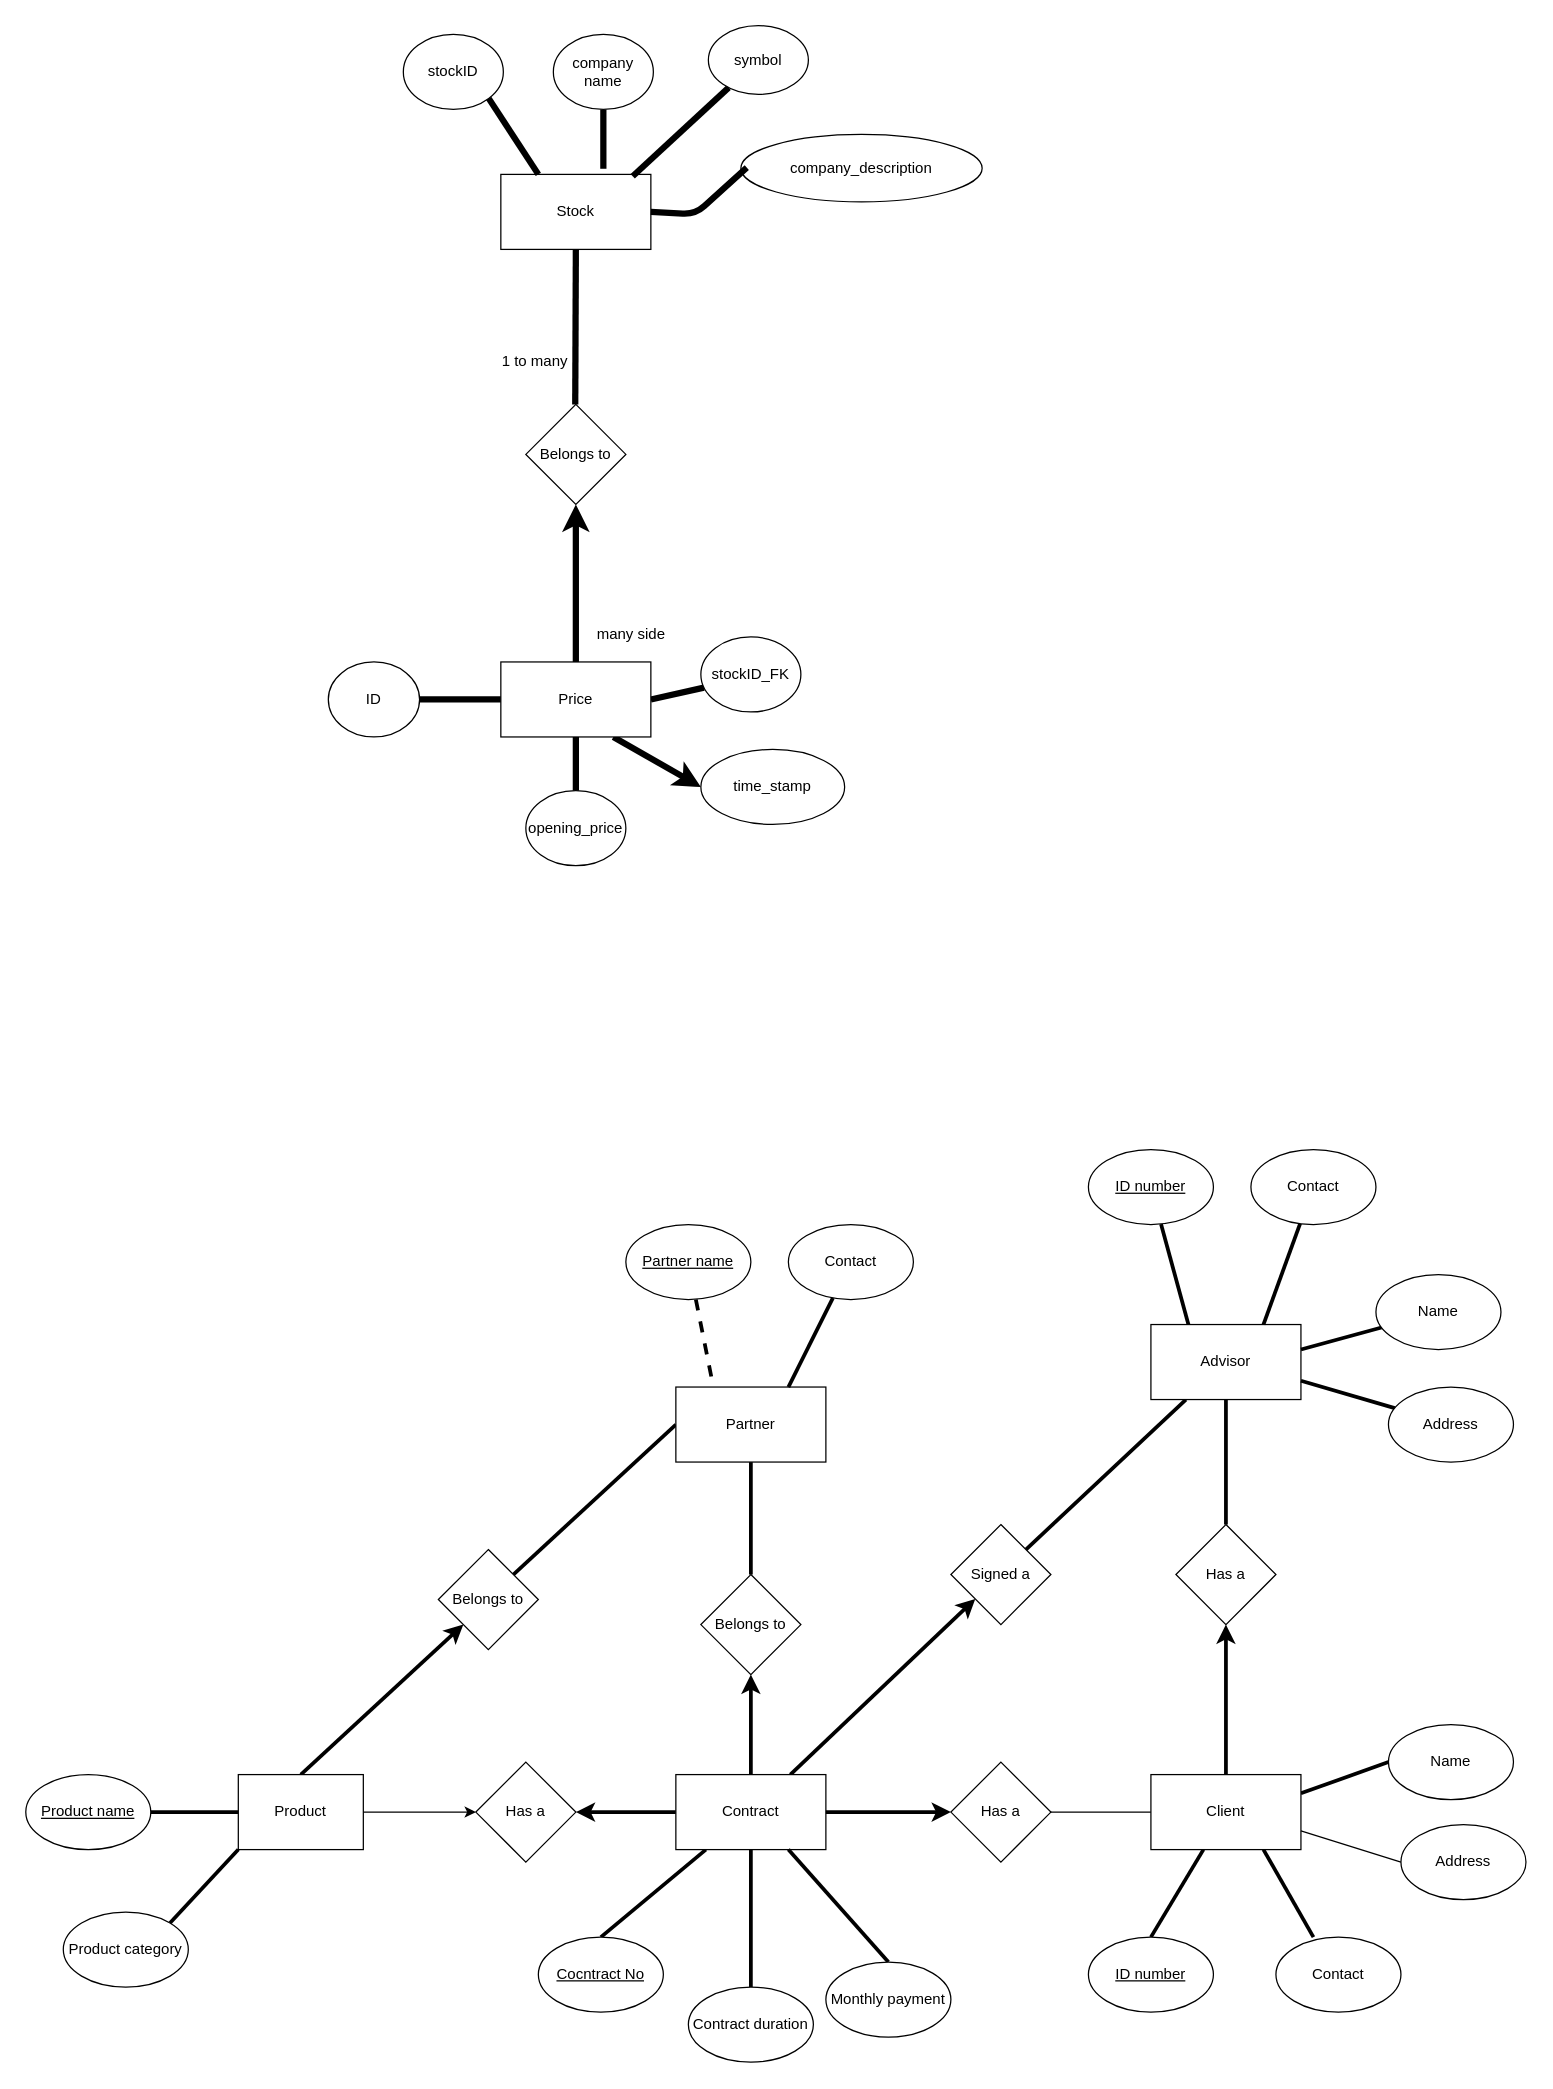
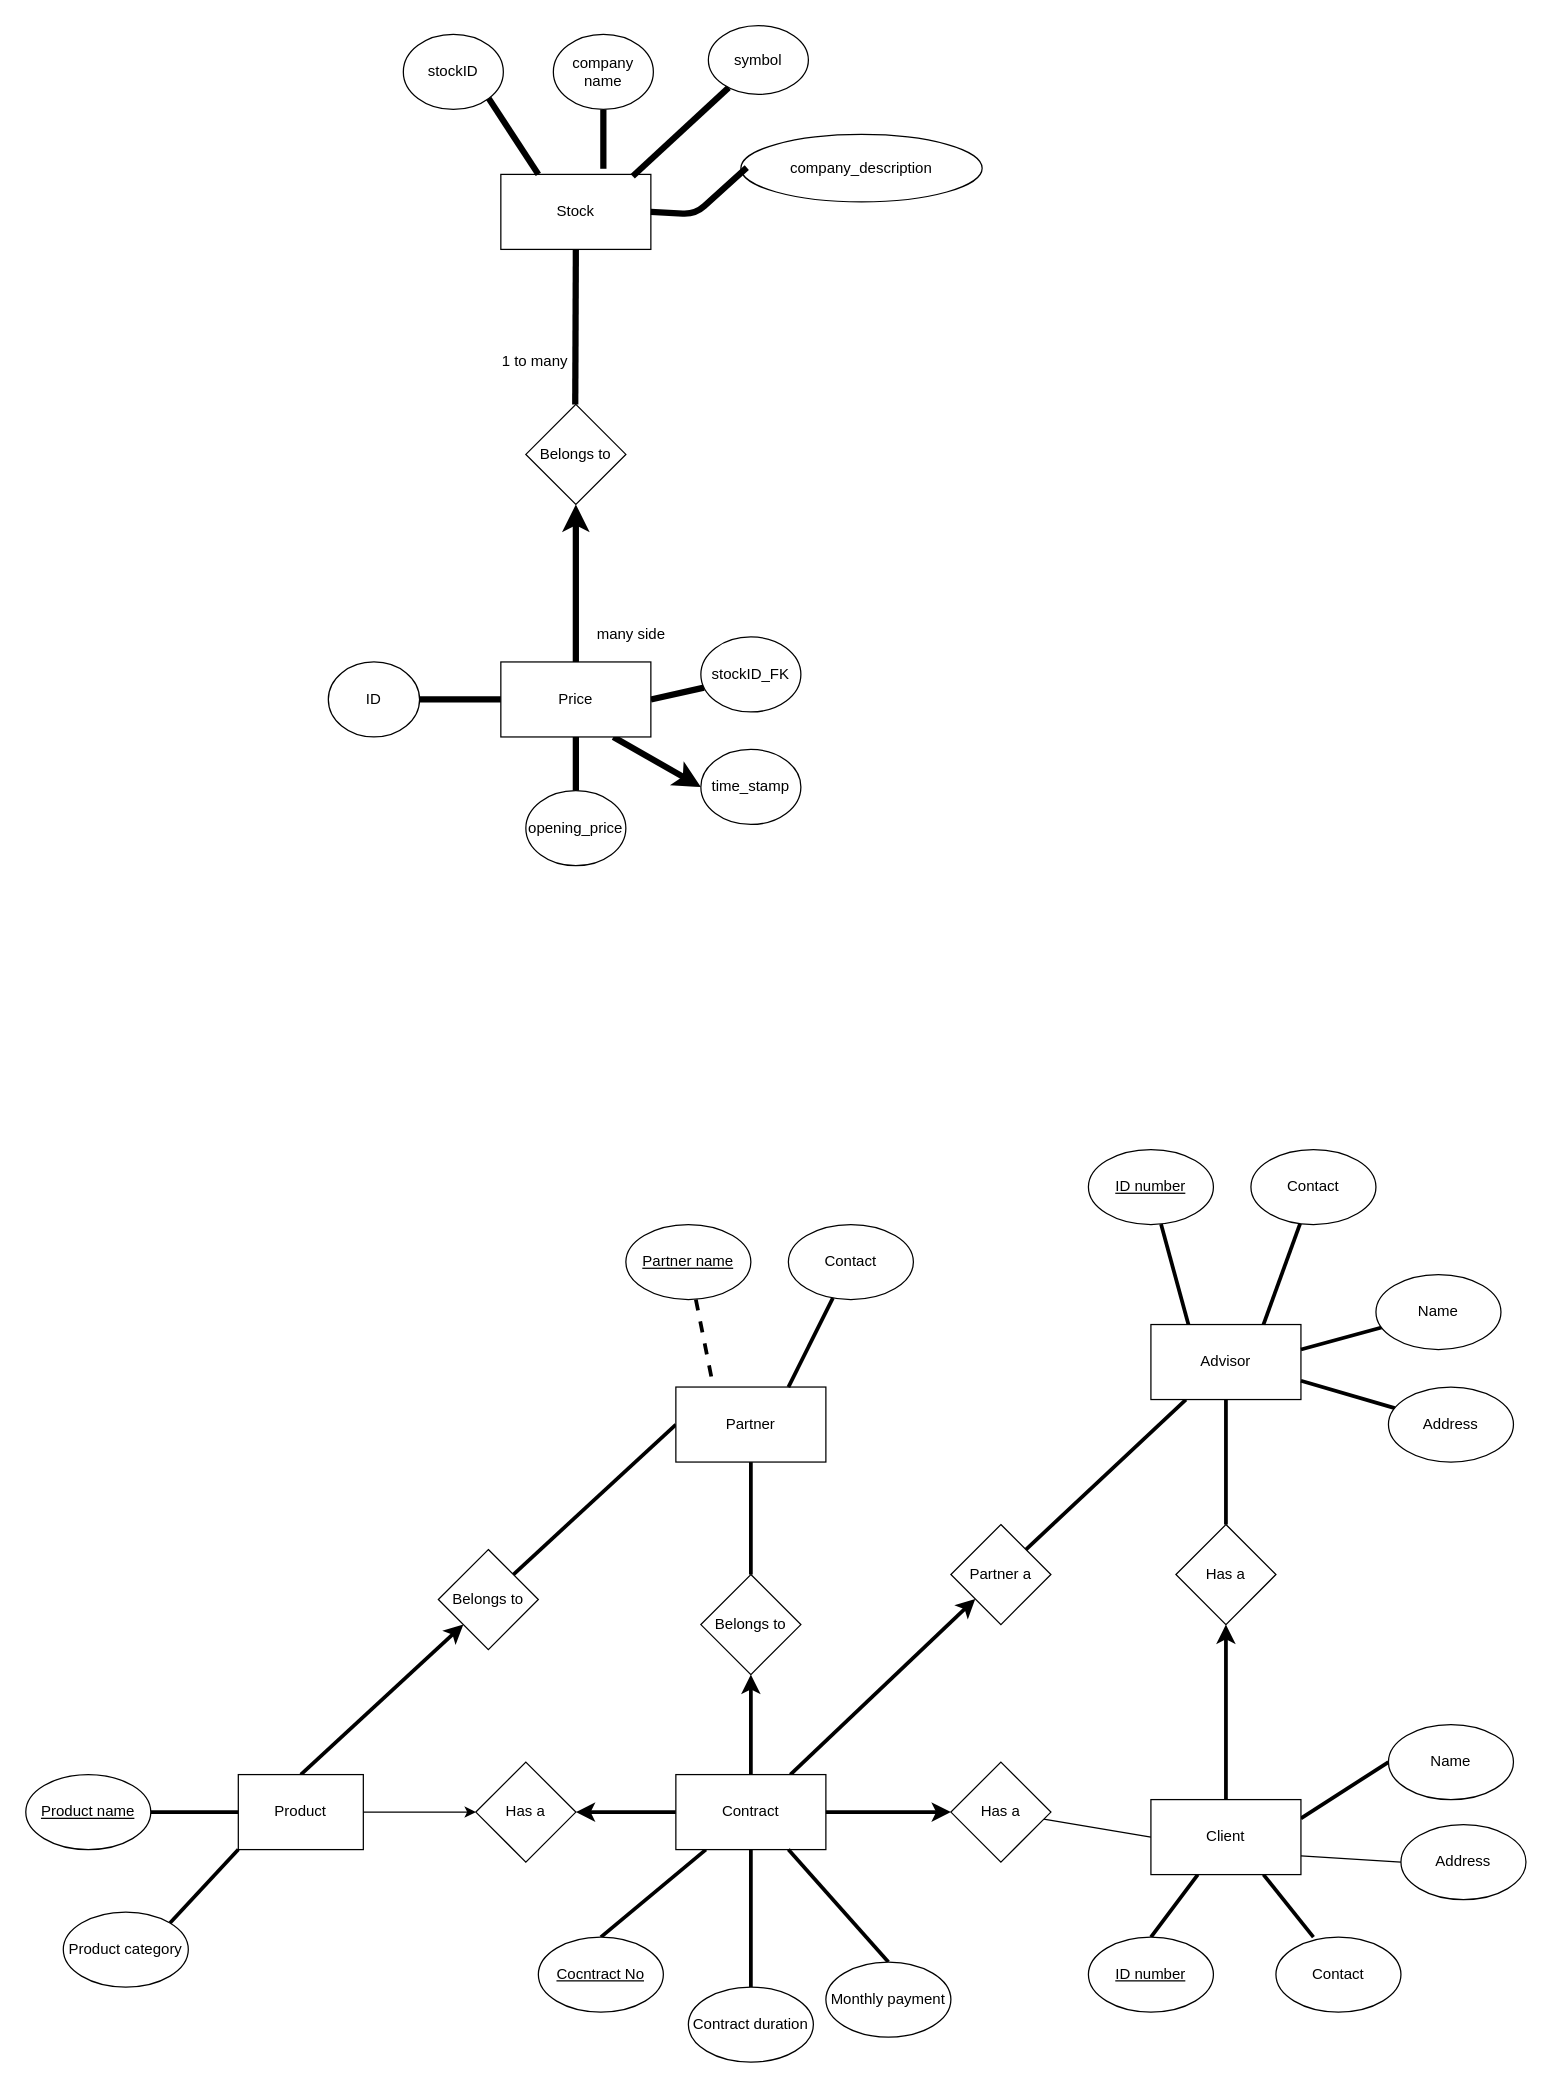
node "time_stamp": size 144x75 -> 100x75
node "Signed a": label "Signed a" -> "Partner a"
node "Client": moved (1226, 1812) -> (1226, 1837)
